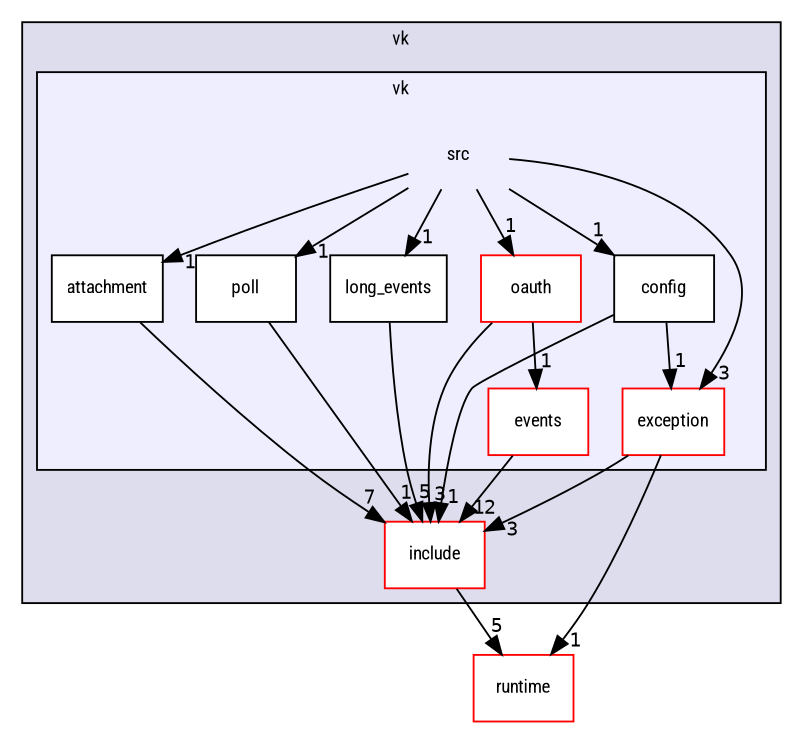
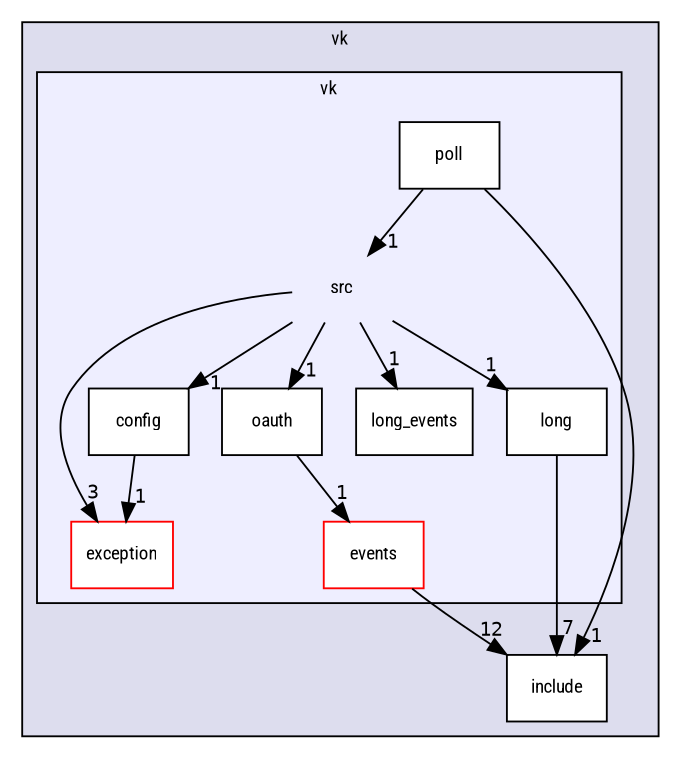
edge "src" -> "poll": reversed
node "attachment": label "attachment" -> "long"
node "oauth": color red -> black
edge "config" -> "include": removed
edge "oauth" -> "include": removed
edge "long_events" -> "include": removed
edge "exception" -> "include": removed
node "include": color red -> black
node "runtime": removed
